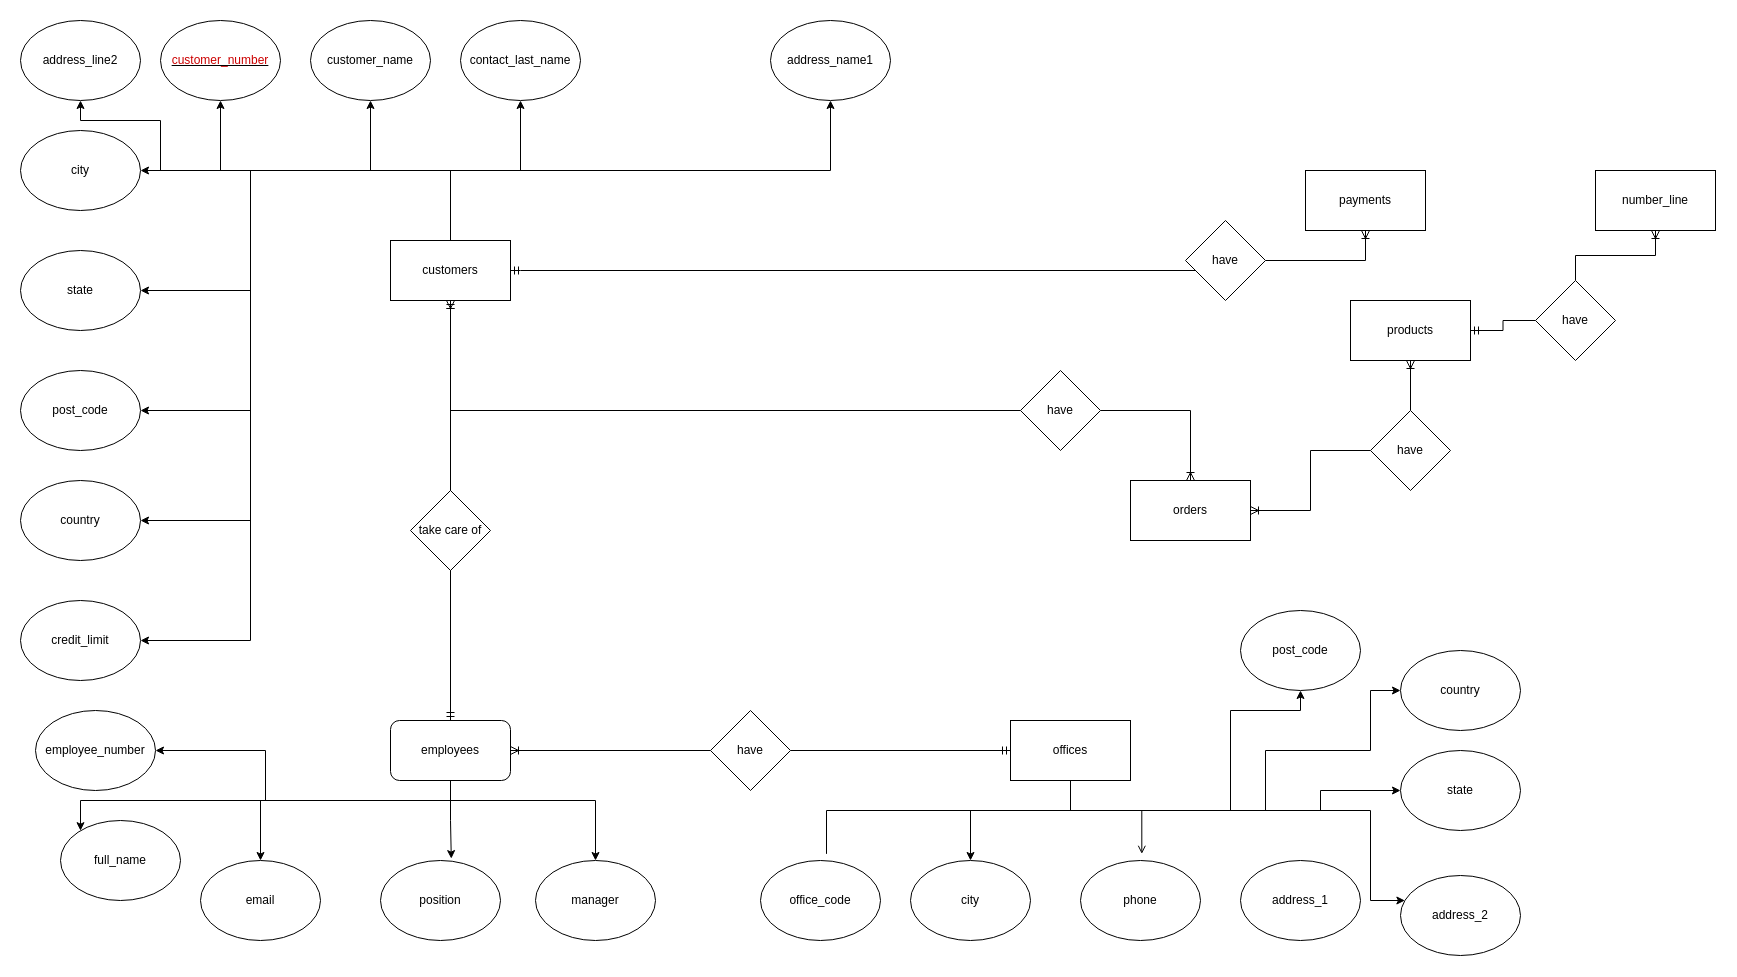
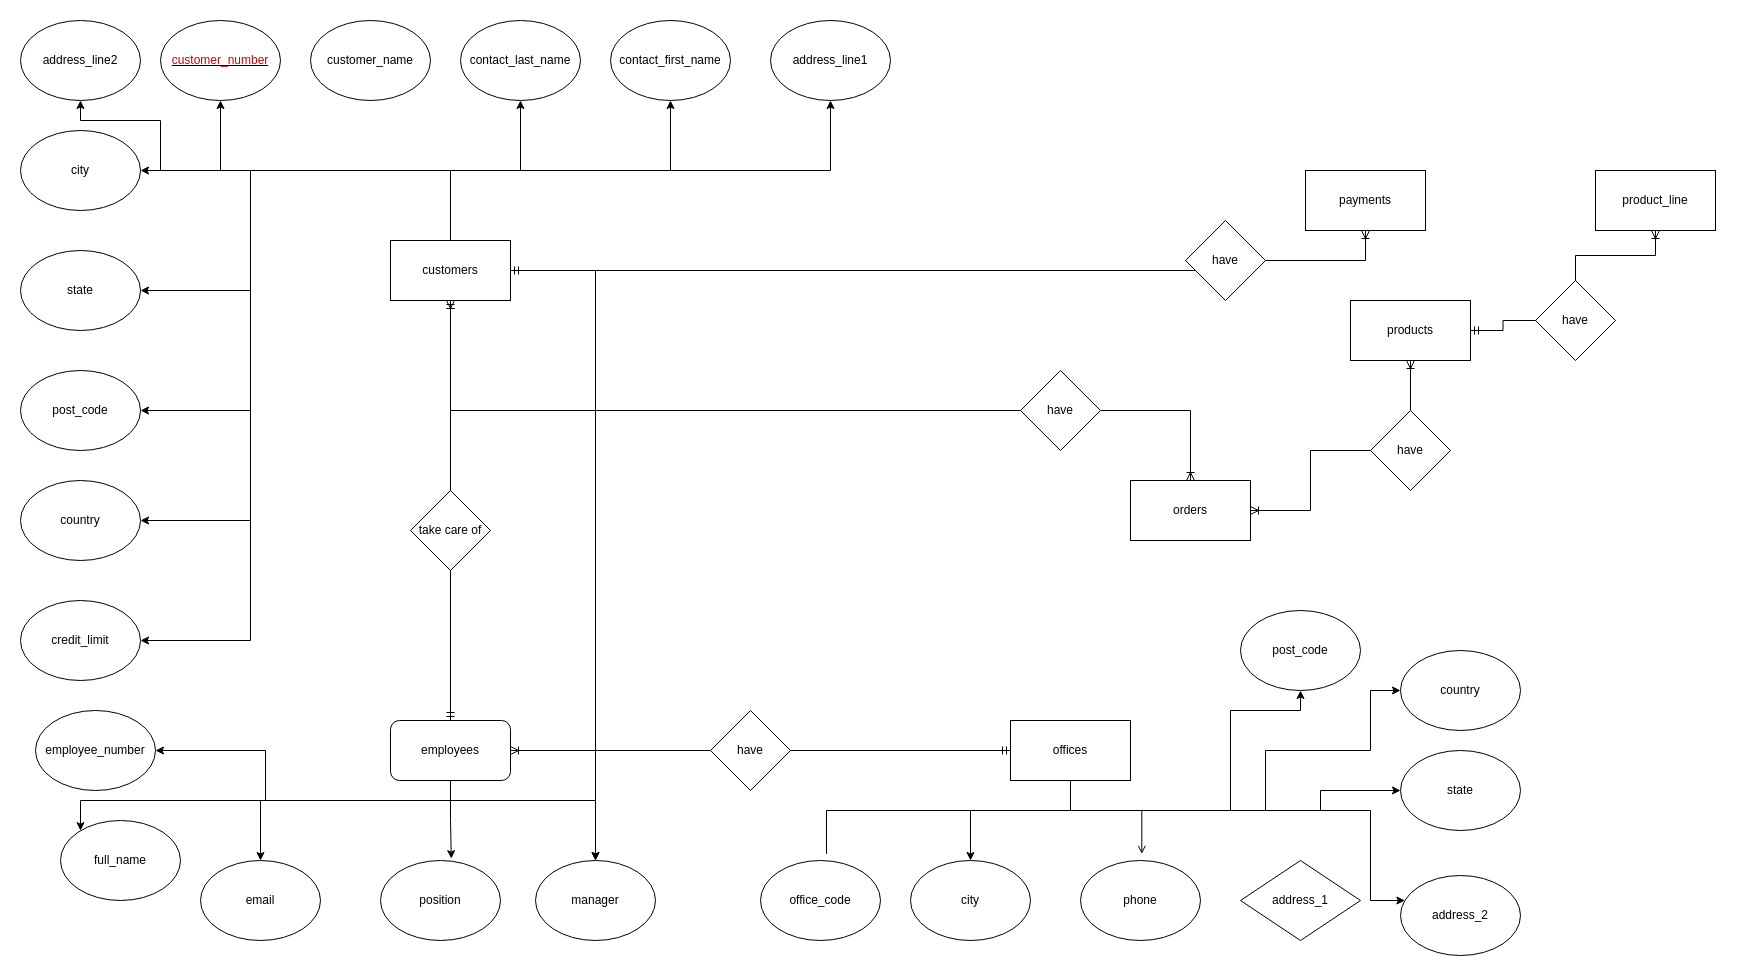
node "contact_first_name": added
node "address_name1": label "address_name1" -> "address_line1"
edge "customers" -> "customer_name": now "customers" -> "manager"
edge "customers" -> "contact_first_name": added
node "number_line": label "number_line" -> "product_line"
node "address_1": shape ellipse -> diamond
